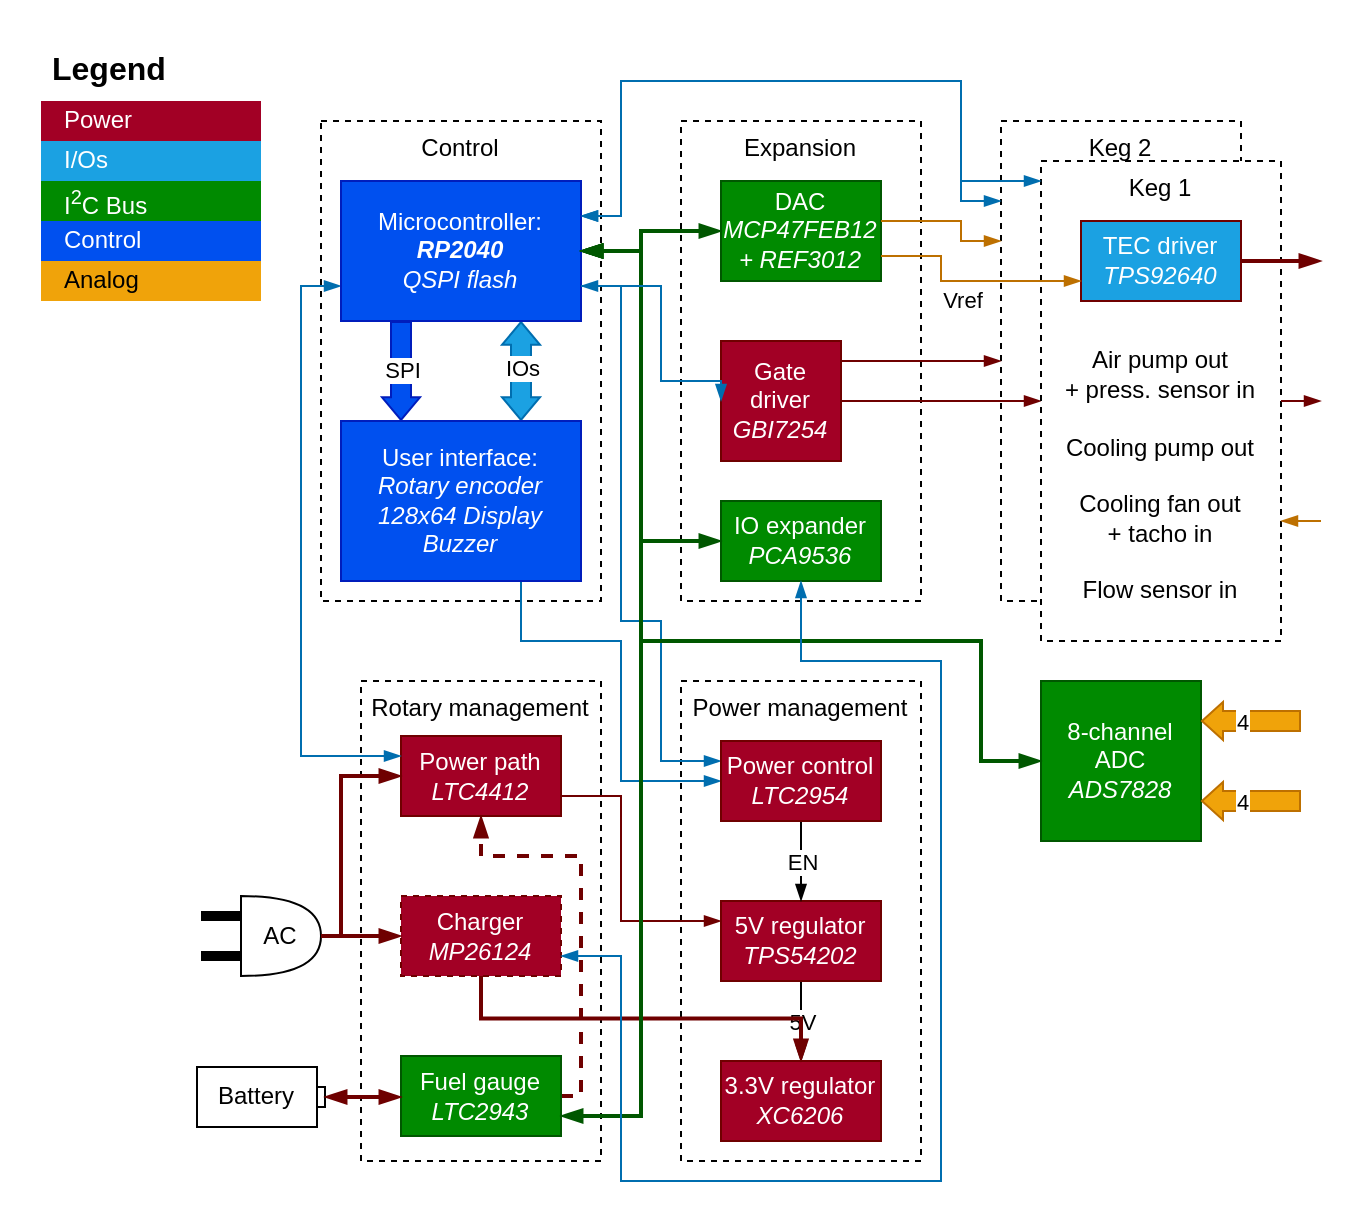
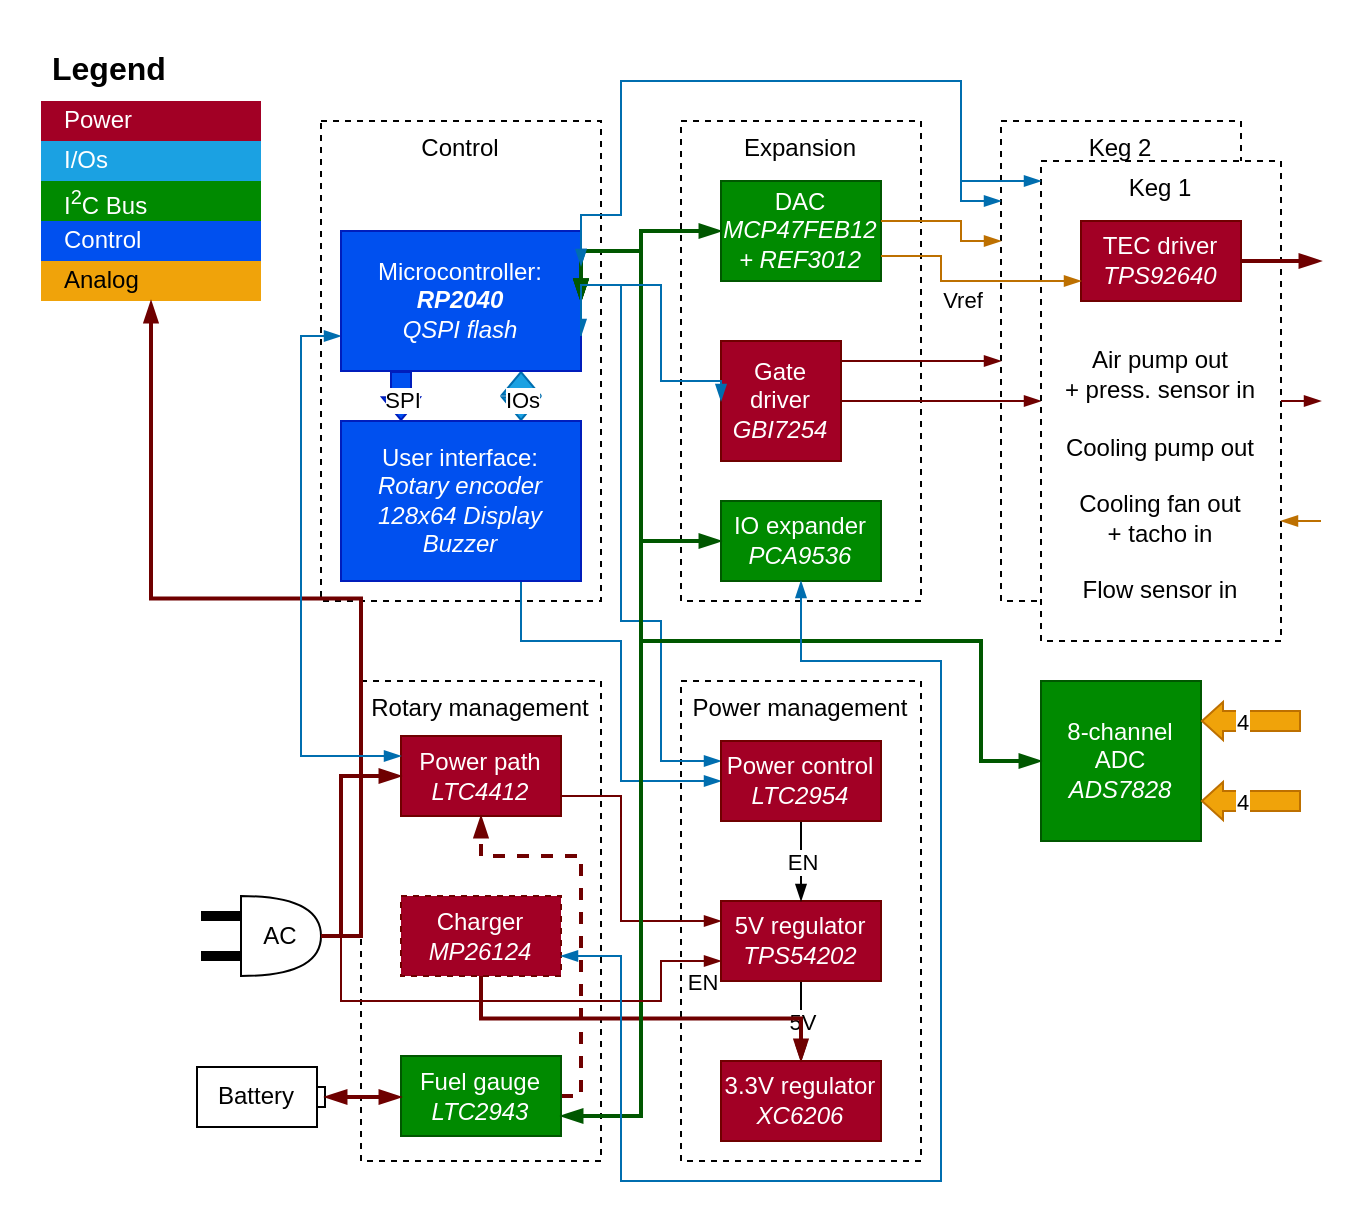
node "Microcontroller: RP2040 QSPI flash": moved (461, 251) -> (461, 301)
node "TEC driver TPS92640": fillcolor #1ba1e2 -> #a20025
edge "AC" -> "Charger MP26124": now "AC" -> "Analog"
edge "AC" -> "5V regulator TPS54202": added, label "EN"
